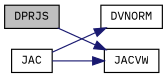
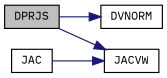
edge "JAC" -> "DVNORM": now "DPRJS" -> "DVNORM"
